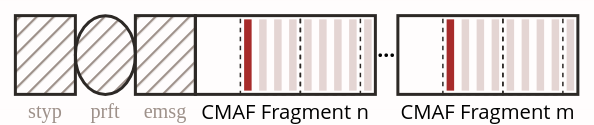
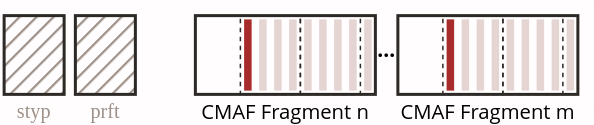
node "styp": moved (45, 55) -> (34, 55)
node "prft": shape ellipse -> rectangle
node "emsg": removed
